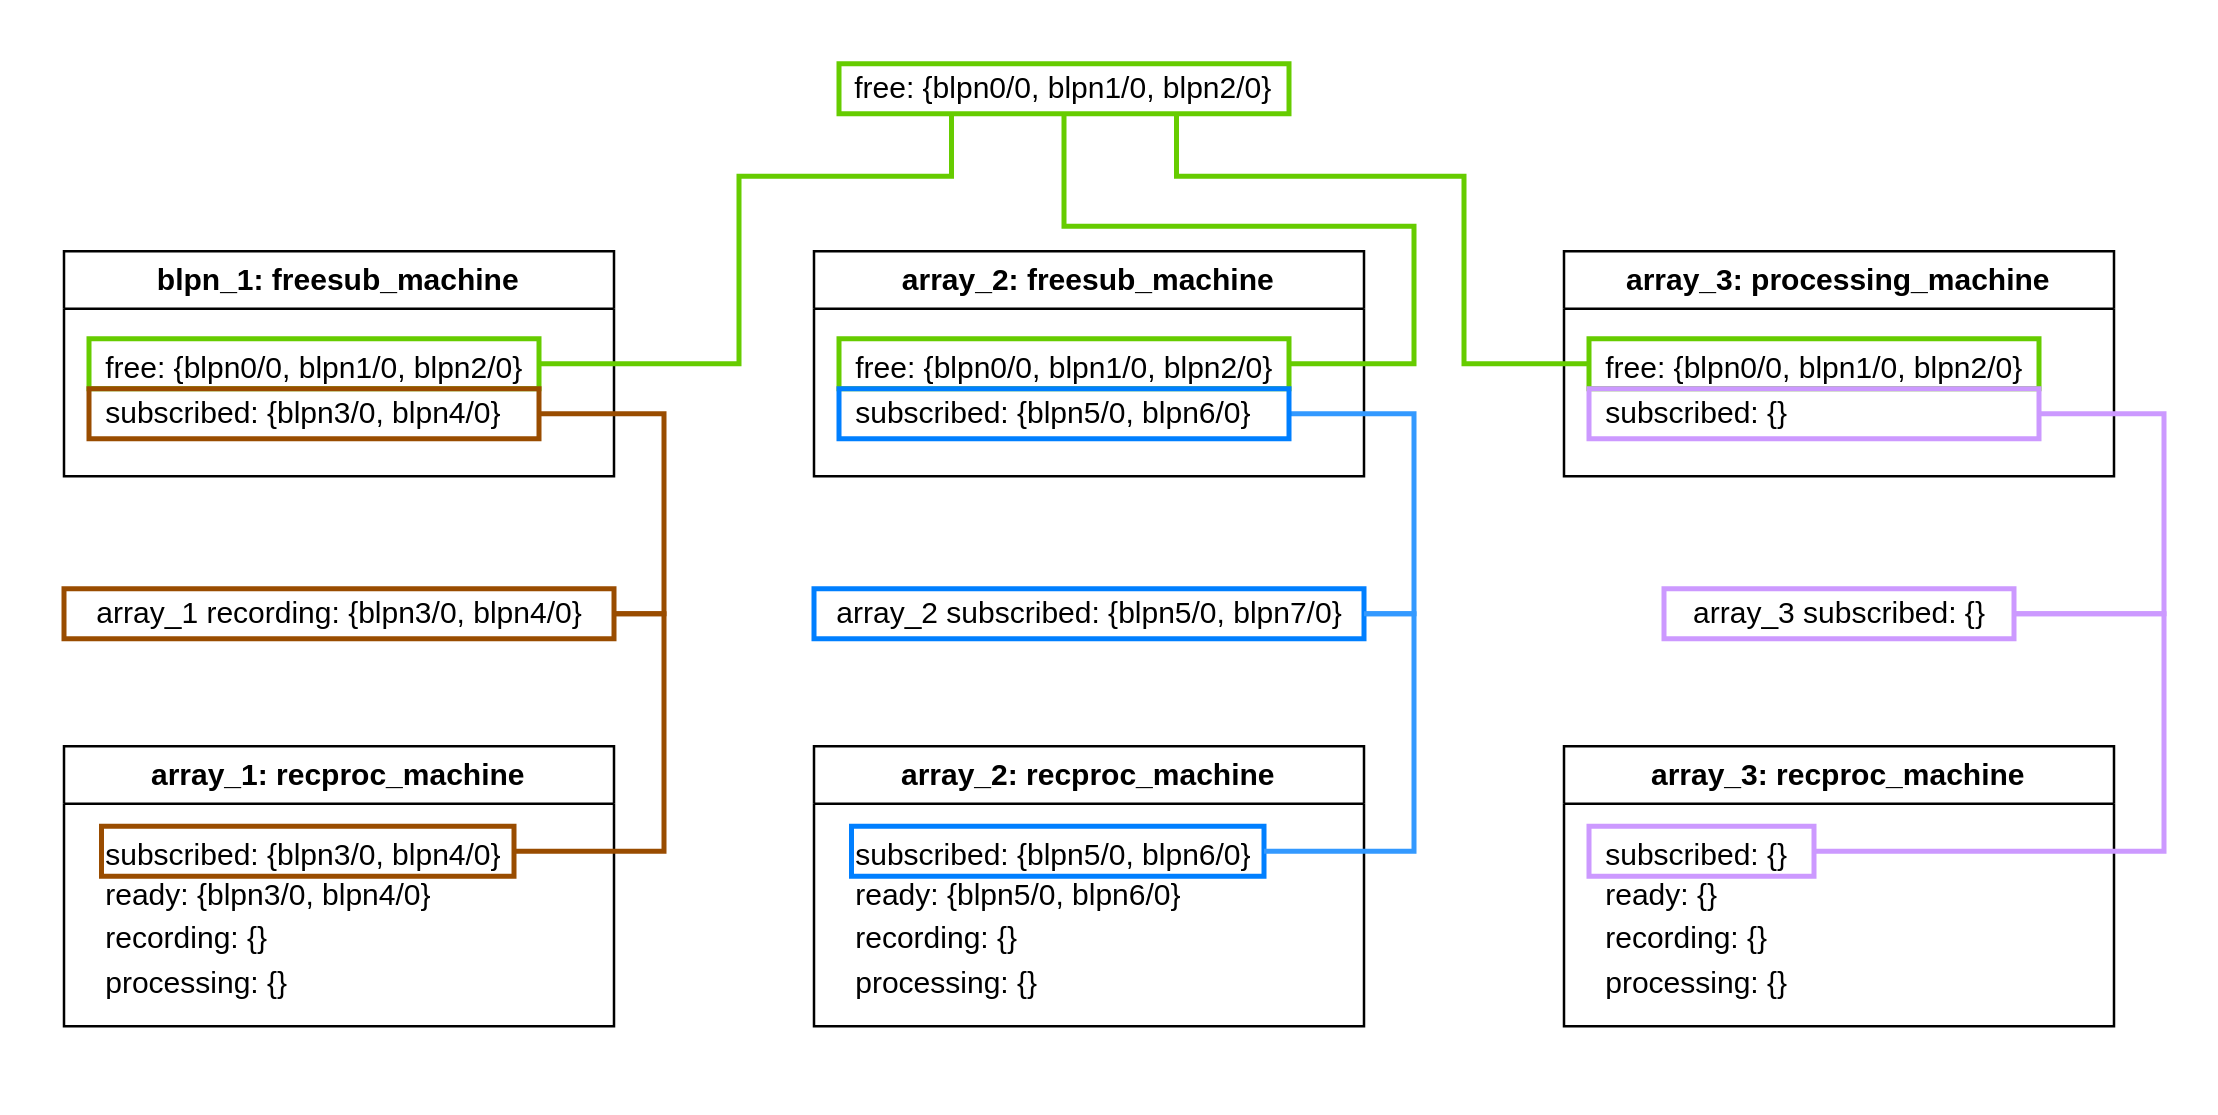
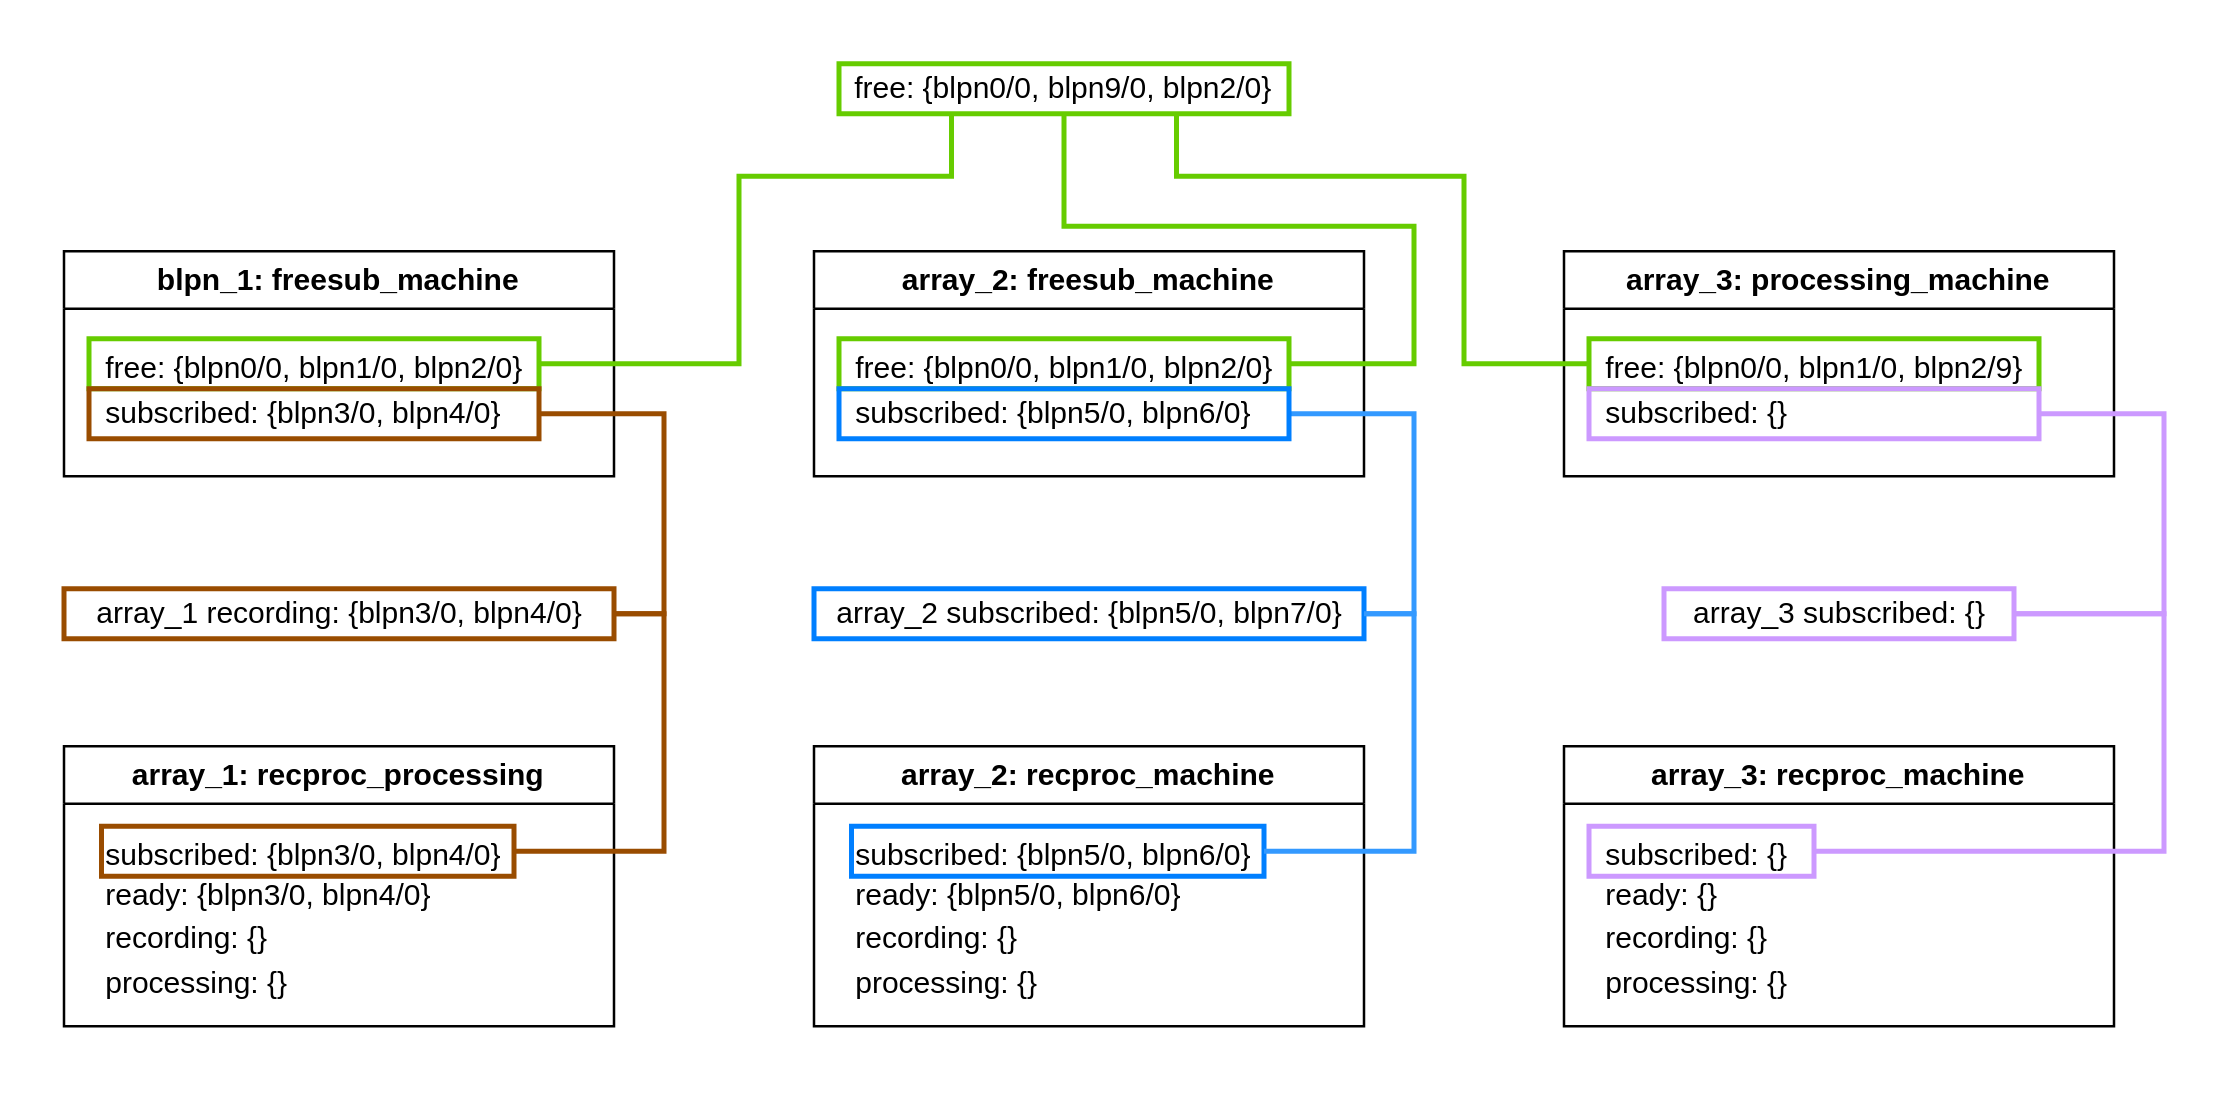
node "free: {blpn0/0, blpn1/0, blpn2/0}": label "free: {blpn0/0, blpn1/0, blpn2/0}" -> "free: {blpn0/0, blpn9/0, blpn2/0}"
node "free: {blpn0/0, blpn1/0, blpn2/0} subscribed: {}": label "free: {blpn0/0, blpn1/0, blpn2/0} subscribed: {}" -> "free: {blpn0/0, blpn1/0, blpn2/9} subscribed: {}"
node "array_1: recproc_machine": label "array_1: recproc_machine" -> "array_1: recproc_processing"
